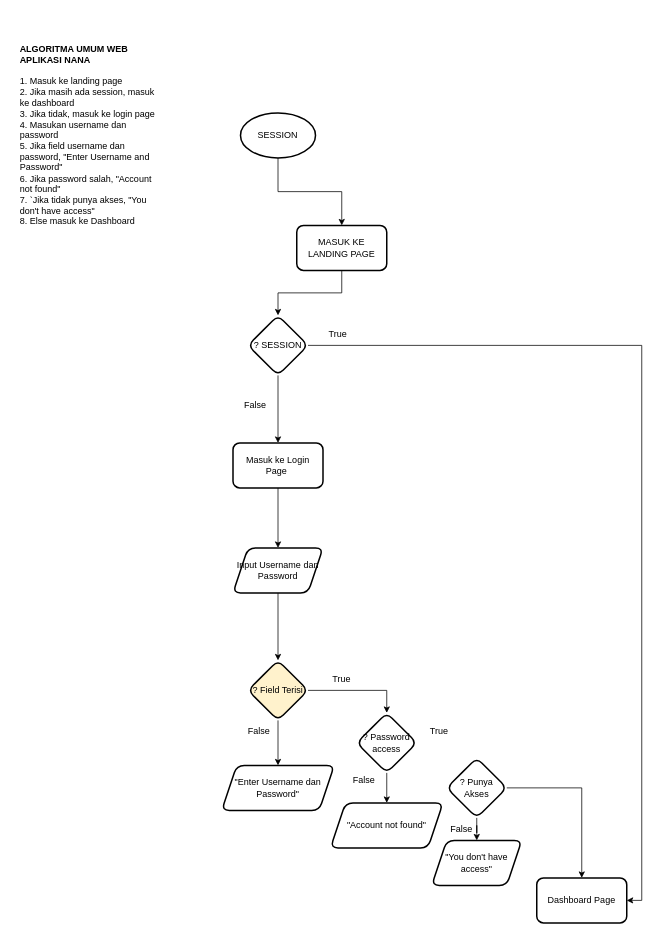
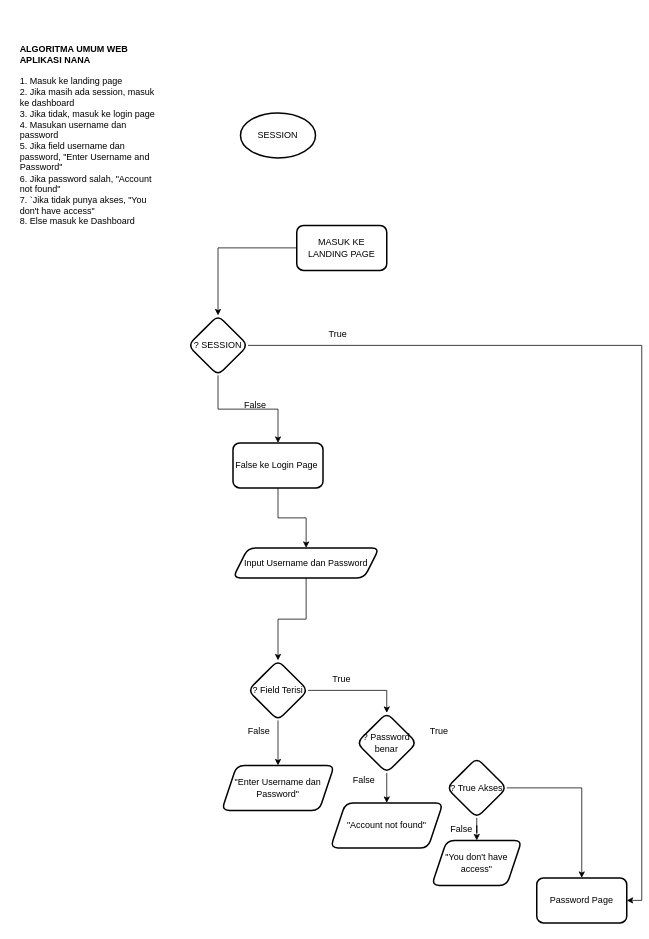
edge "SESSION" -> "MASUK KE LANDING PAGE": removed
node "? SESSION": moved (278, 345) -> (218, 345)
node "Masuk ke Login Page": label "Masuk ke Login Page" -> "False ke Login Page"
node "Input Username dan Password": size 90x45 -> 146x30
node "? Field Terisi": fillcolor #fff2cc -> #ffffff
node "? Password access": label "? Password access" -> "? Password benar"
node "? Punya Akses": label "? Punya Akses" -> "? True Akses"
node "Dashboard Page": label "Dashboard Page" -> "Password Page"
